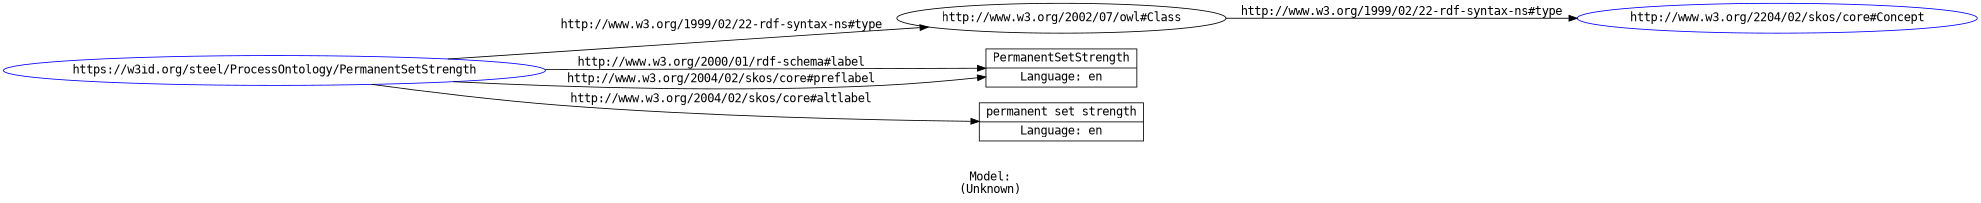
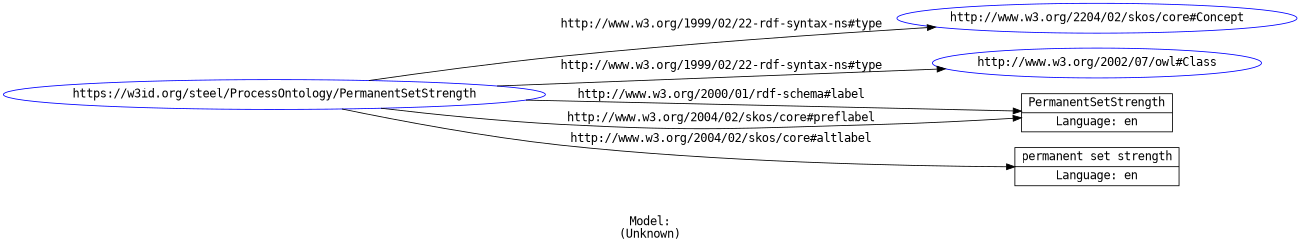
node "http://www.w3.org/2002/07/owl#Class": color black -> blue
edge "http://www.w3.org/2002/07/owl#Class" -> "http://www.w3.org/2204/02/skos/core#Concept": now "https://w3id.org/steel/ProcessOntology/PermanentSetStrength" -> "http://www.w3.org/2204/02/skos/core#Concept"
